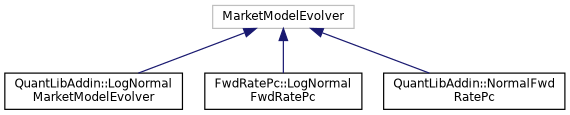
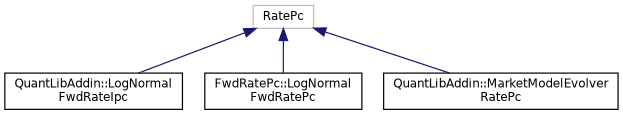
node "MarketModelEvolver": label "MarketModelEvolver" -> "RatePc"
node "QuantLibAddin::LogNormal MarketModelEvolver": label "QuantLibAddin::LogNormal MarketModelEvolver" -> "QuantLibAddin::LogNormal FwdRateIpc"
node "QuantLibAddin::NormalFwd RatePc": label "QuantLibAddin::NormalFwd RatePc" -> "QuantLibAddin::MarketModelEvolver RatePc"
